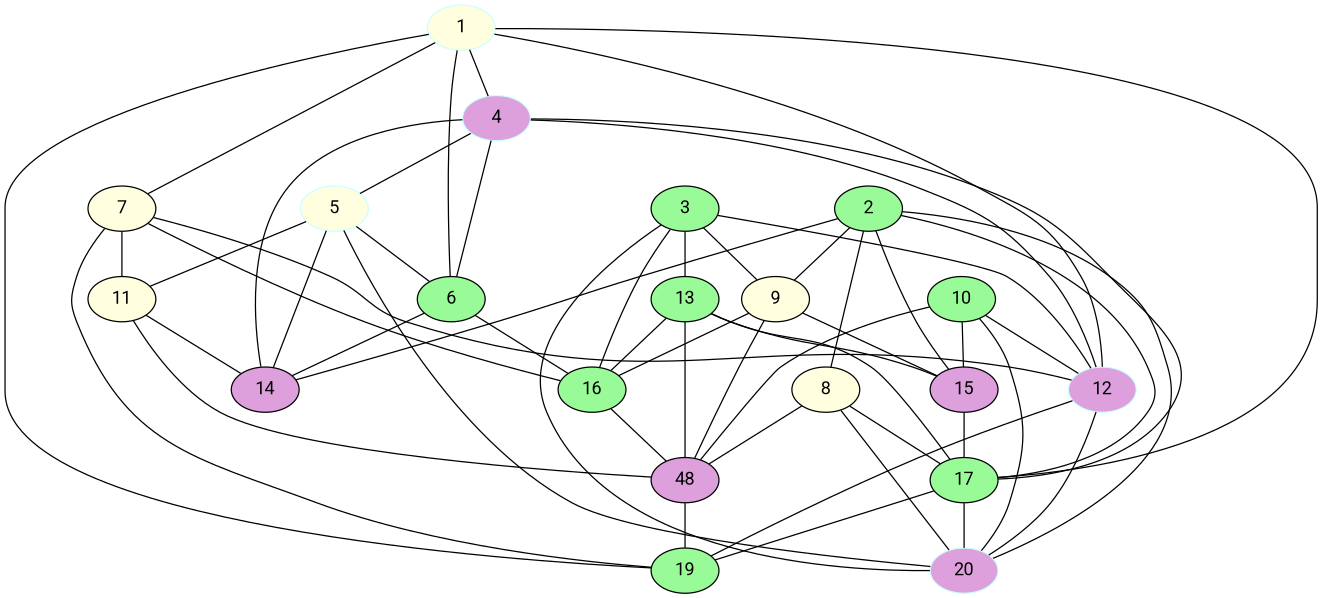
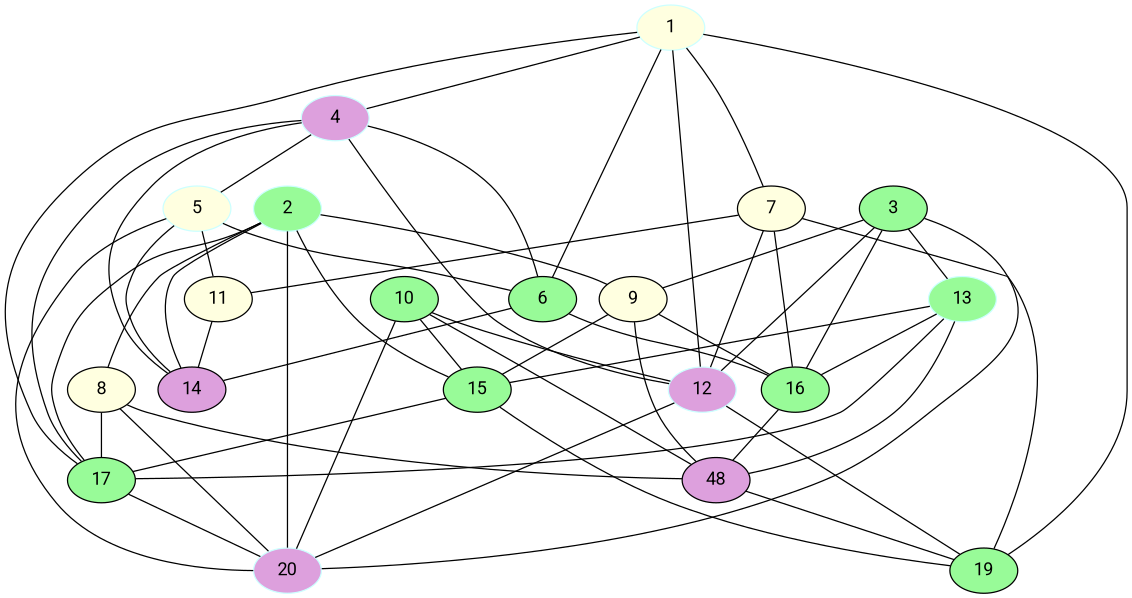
node "2": color black -> #ccffff
node "13": color black -> #ccffff
node "15": fillcolor plum -> palegreen
edge "11" -- "48": removed
edge "17" -- "19": now "15" -- "19"
